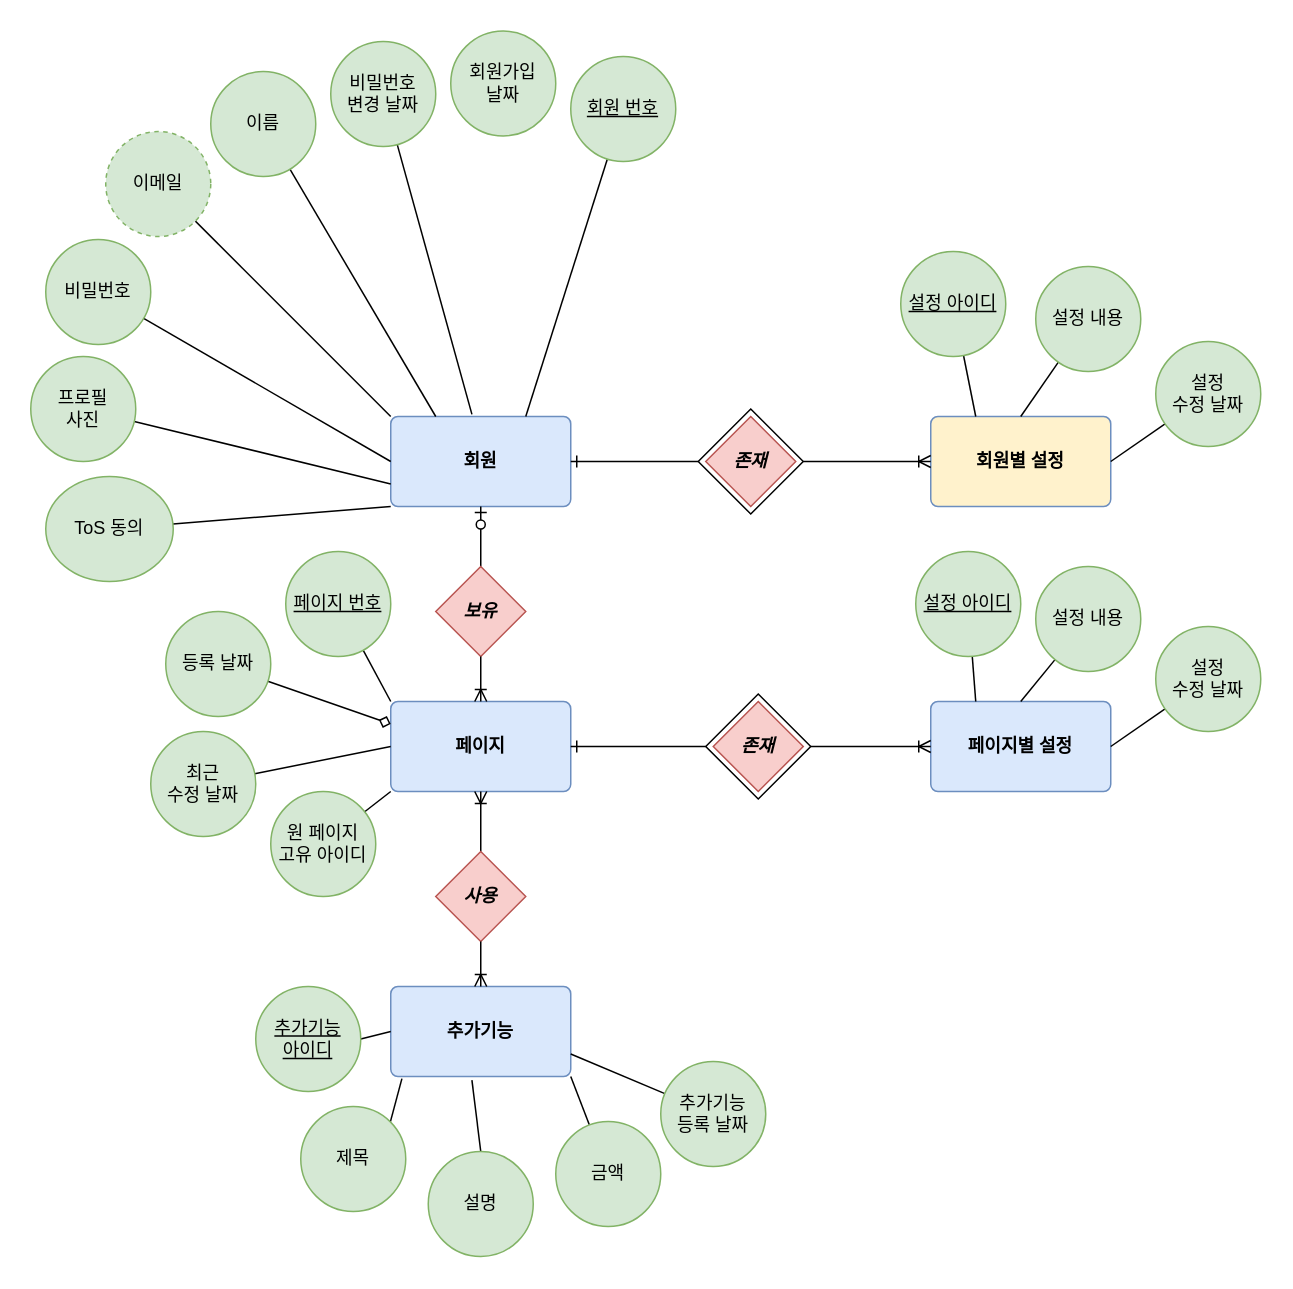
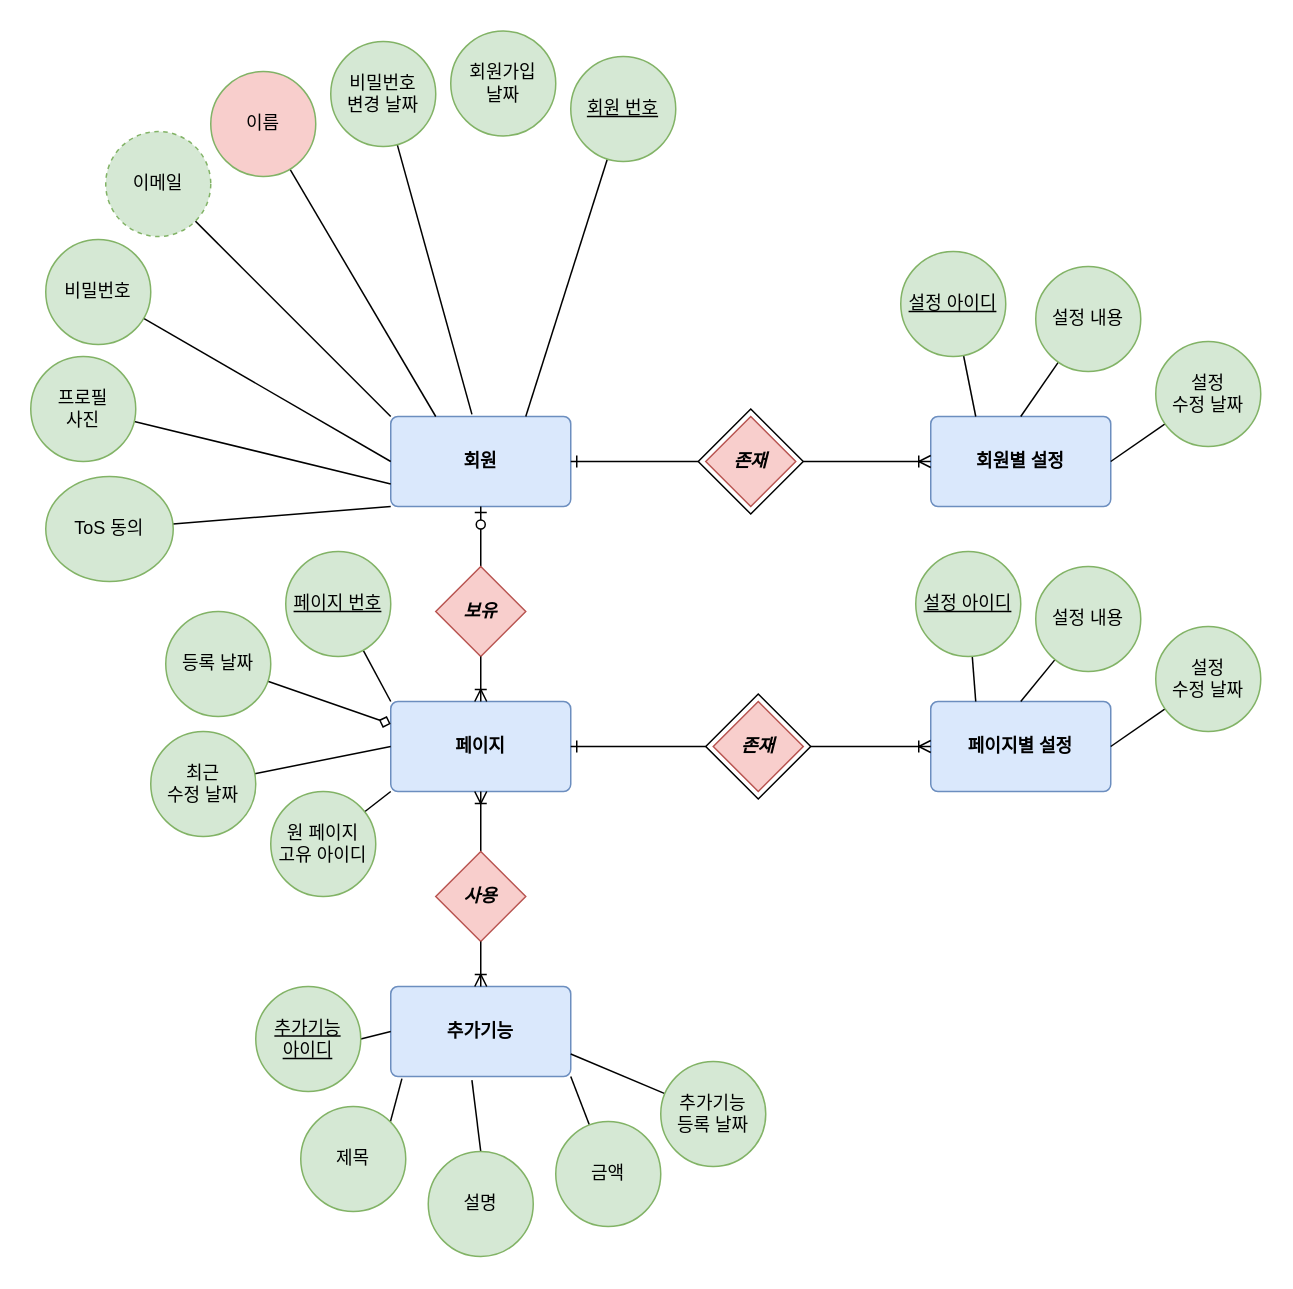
node "이름": fillcolor #d5e8d4 -> #f8cecc
node "회원별 설정": fillcolor #fff2cc -> #dae8fc
